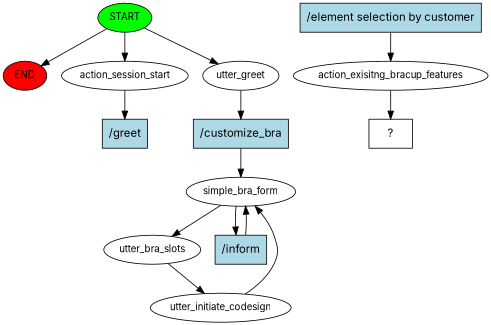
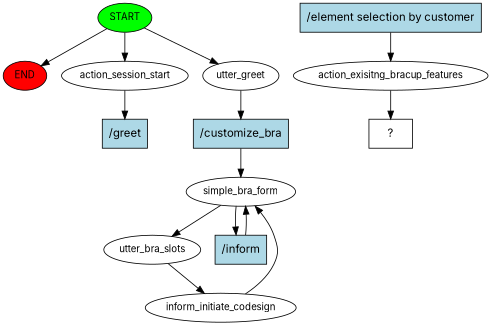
node "utter_initiate_codesign": label "utter_initiate_codesign" -> "inform_initiate_codesign"
